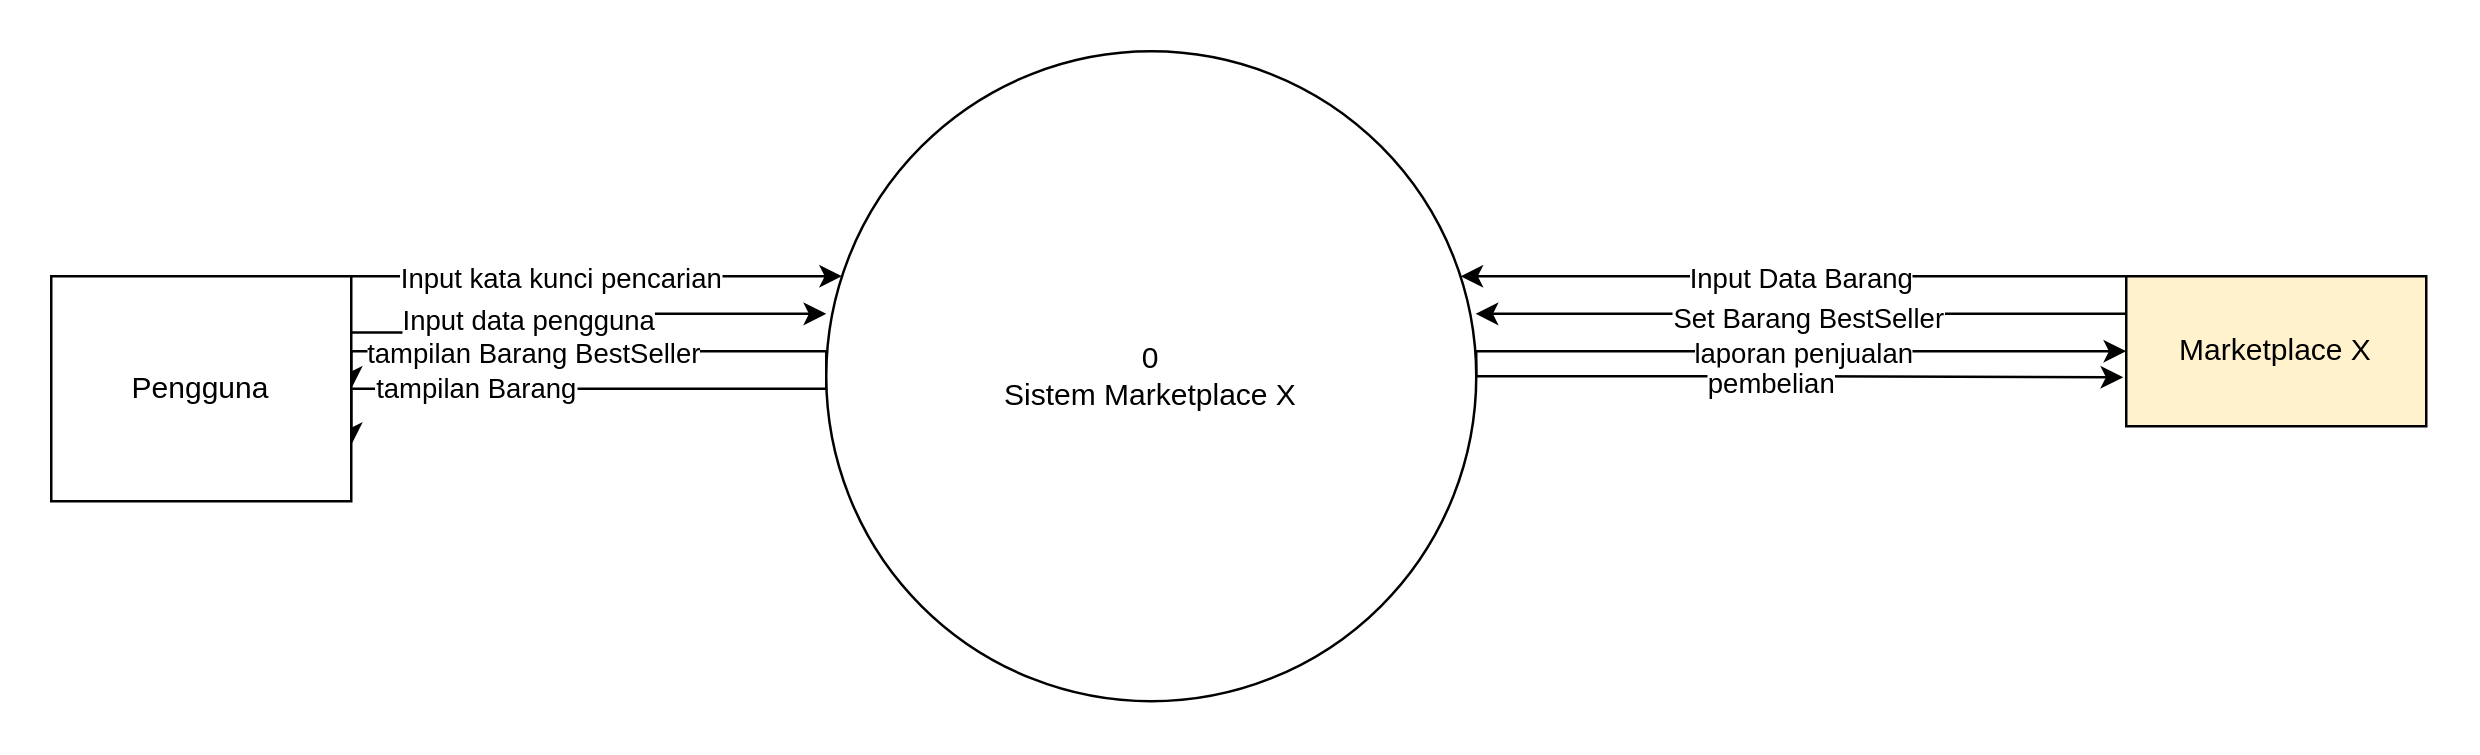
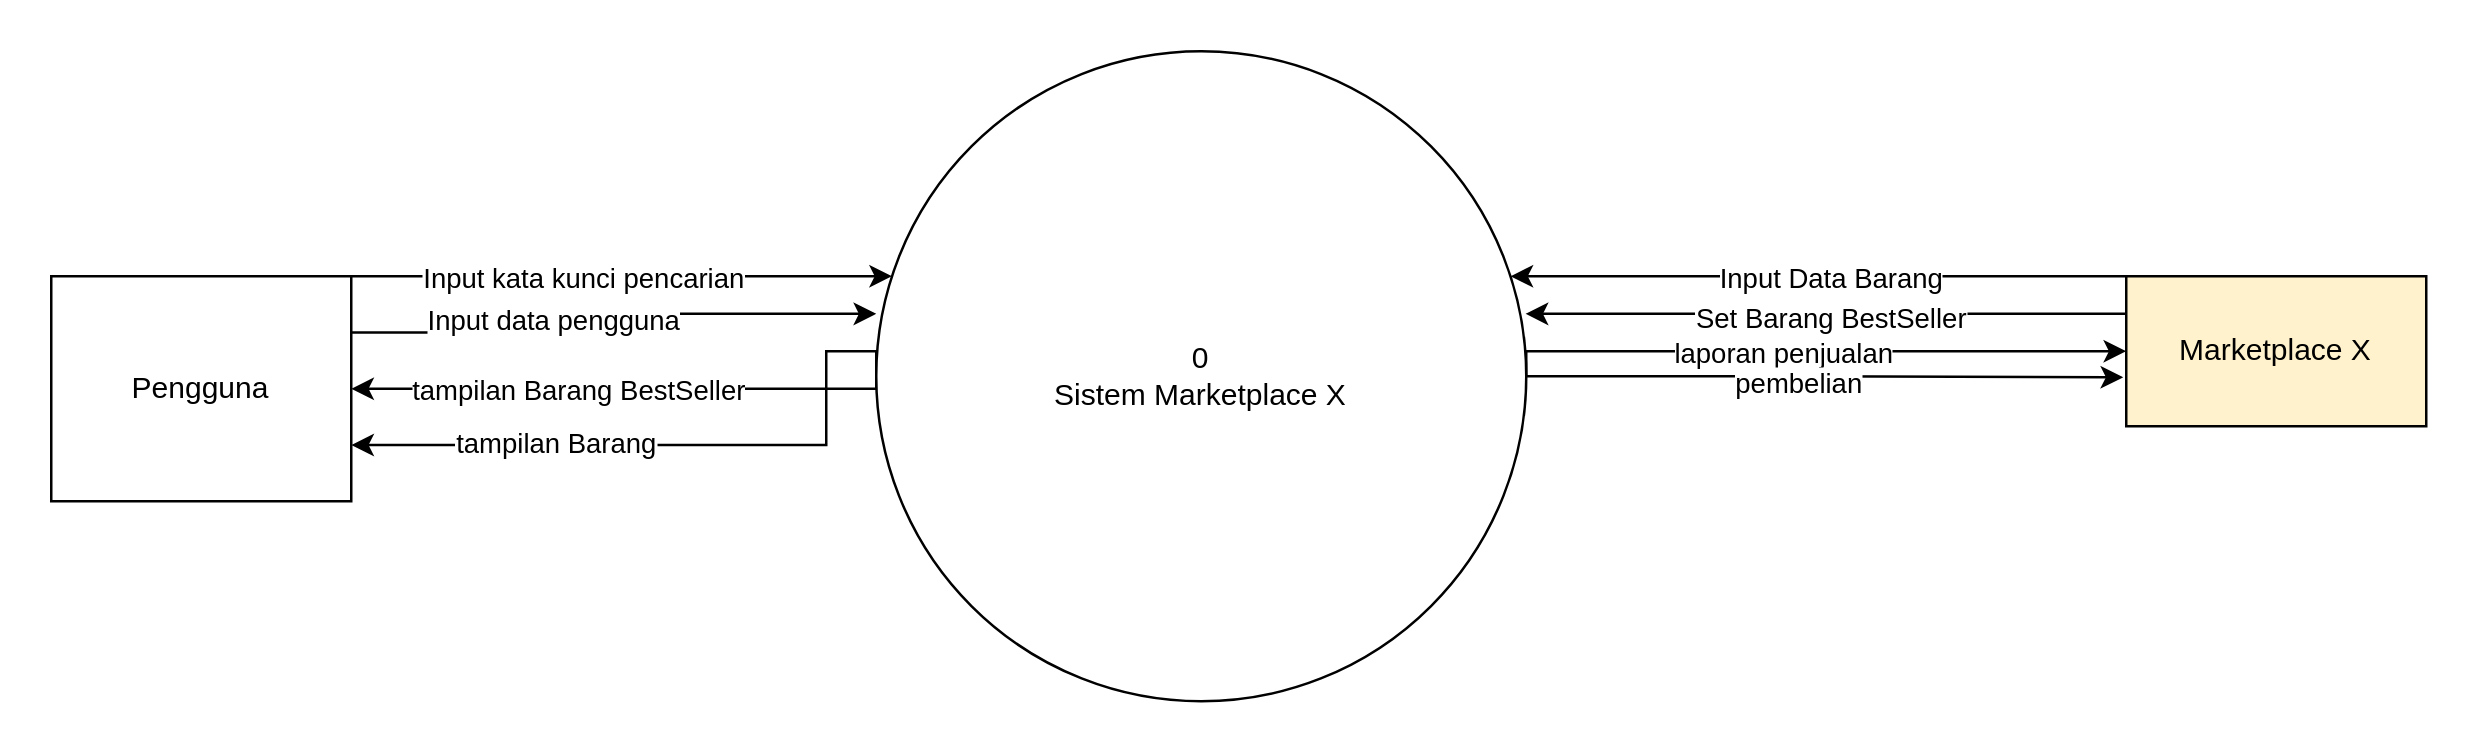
node "0 Sistem Marketplace X": moved (1151, 376) -> (1201, 376)
